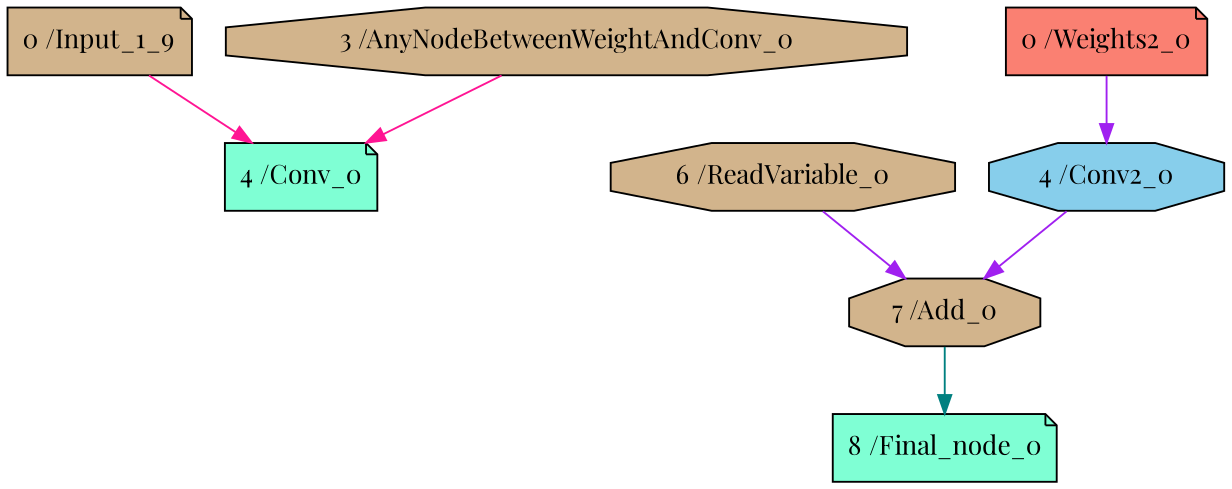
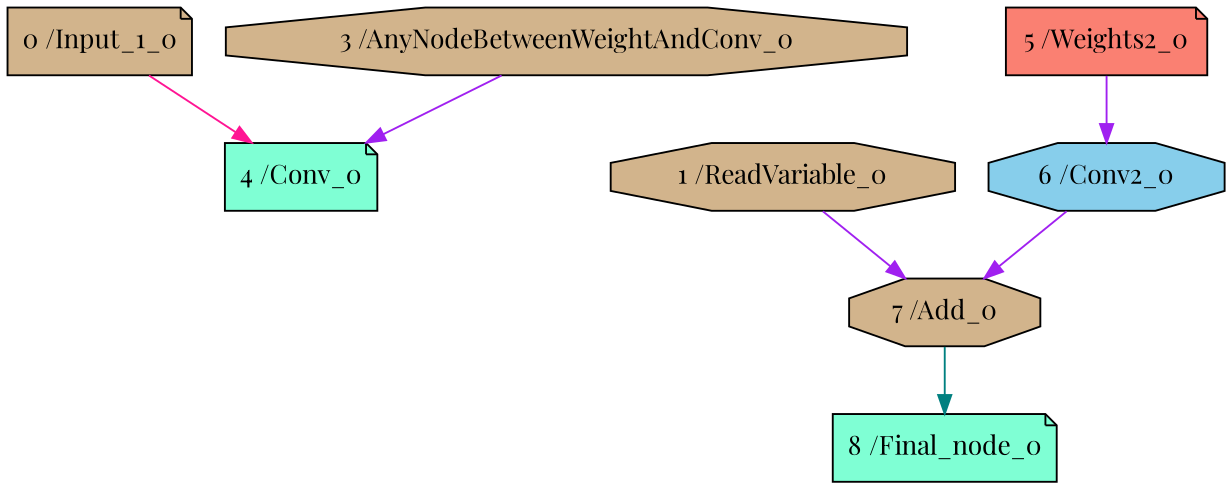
node "0 /Input_1_9": label "0 /Input_1_9" -> "0 /Input_1_0"
node "0 /Weights2_0": label "0 /Weights2_0" -> "5 /Weights2_0"
edge "3 /AnyNodeBetweenWeightAndConv_0" -> "4 /Conv_0": color deeppink -> purple
node "6 /ReadVariable_0": label "6 /ReadVariable_0" -> "1 /ReadVariable_0"
node "4 /Conv2_0": label "4 /Conv2_0" -> "6 /Conv2_0"
